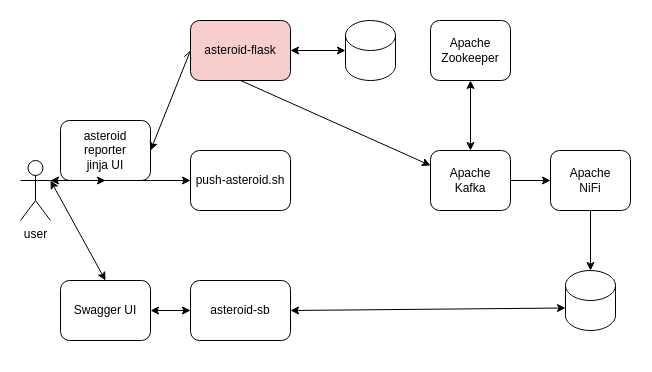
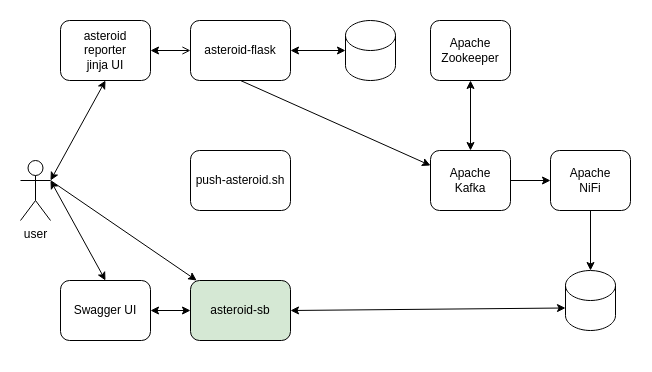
node "asteroid-flask": fillcolor #f8cecc -> #ffffff
node "asteroid reporter jinja UI": moved (106, 151) -> (106, 51)
edge "user" -> "push-asteroid.sh": now "user" -> "asteroid-sb"
node "asteroid-sb": fillcolor #ffffff -> #d5e8d4
